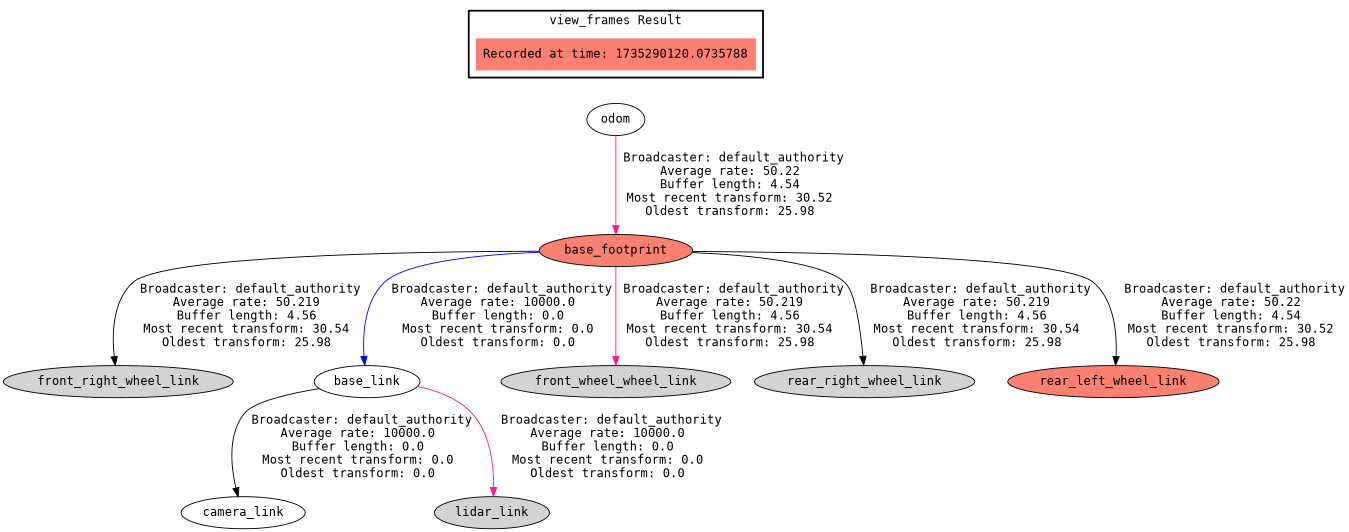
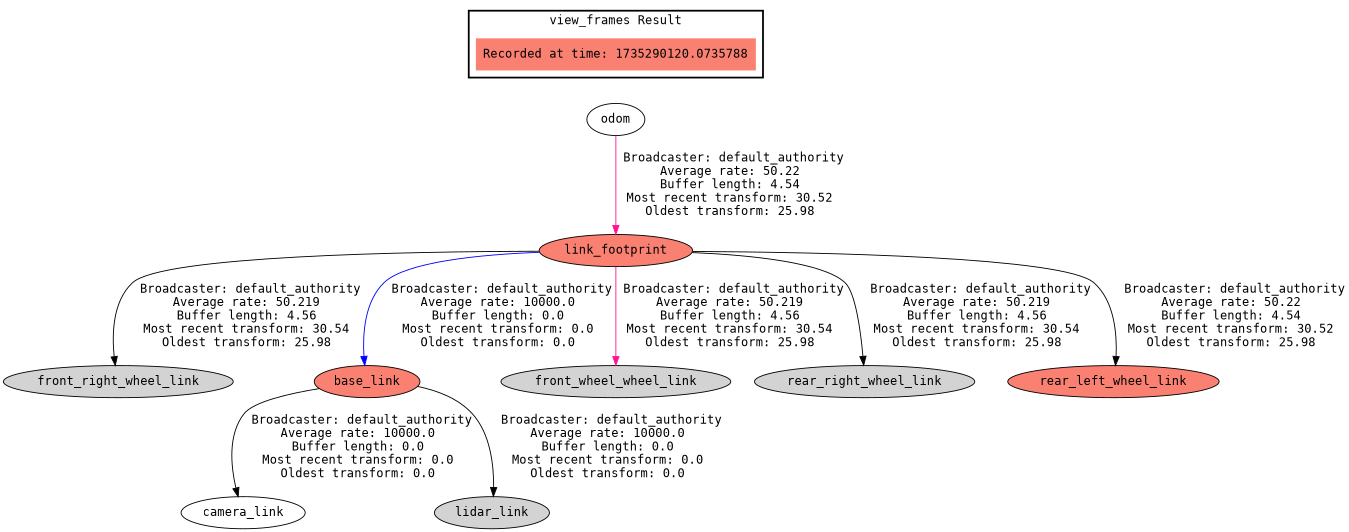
node "base_footprint": label "base_footprint" -> "link_footprint"
node "base_link": fillcolor white -> salmon
edge "base_link" -> "lidar_link": color deeppink -> black
